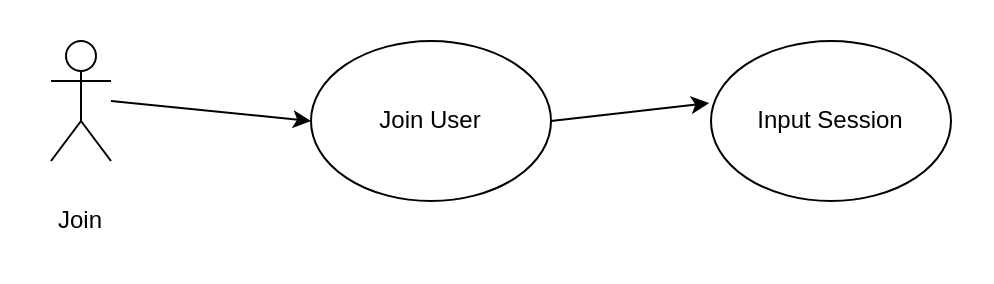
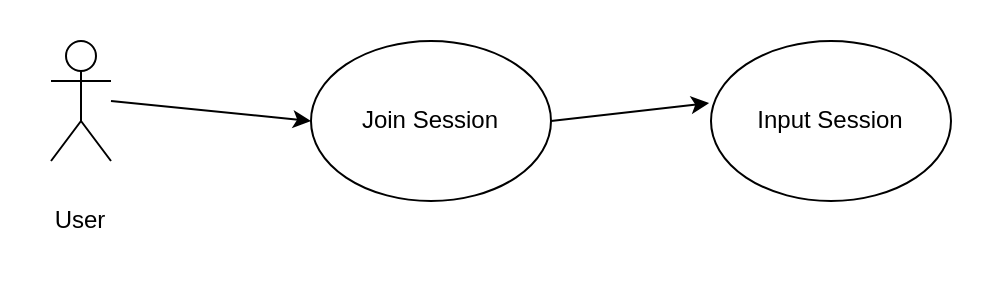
node "Join User": label "Join User" -> "Join Session"
node "Join": label "Join" -> "User"
